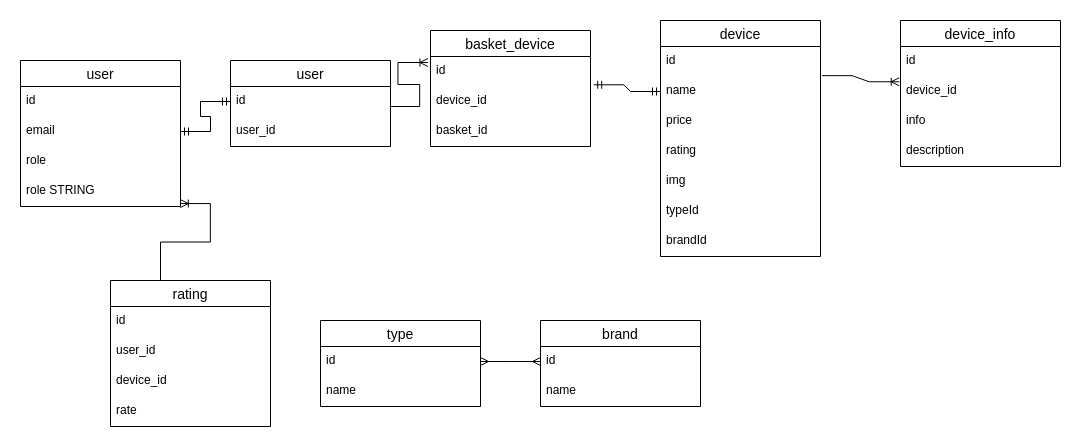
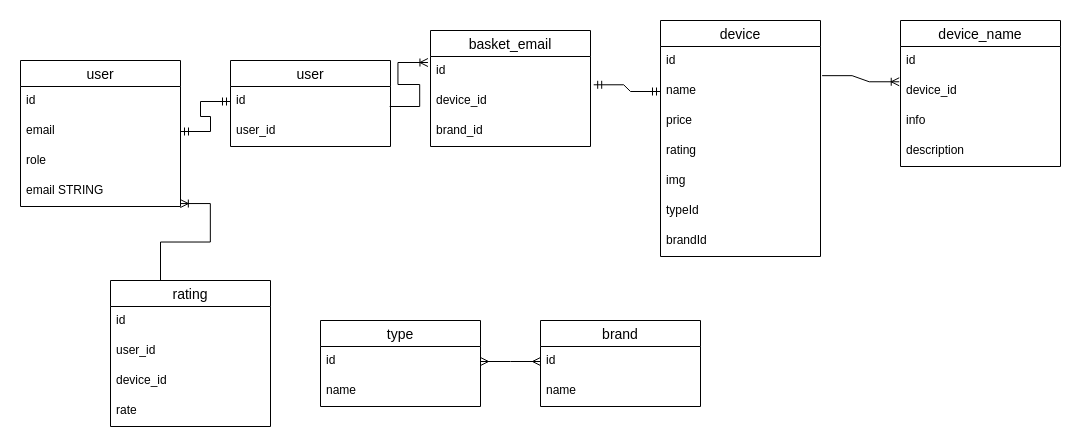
node "device_info": label "device_info" -> "device_name"
node "basket_device": label "basket_device" -> "basket_email"
node "basket_id": label "basket_id" -> "brand_id"
node "role STRING": label "role STRING" -> "email STRING"
